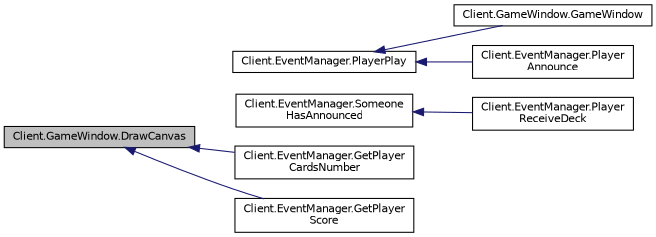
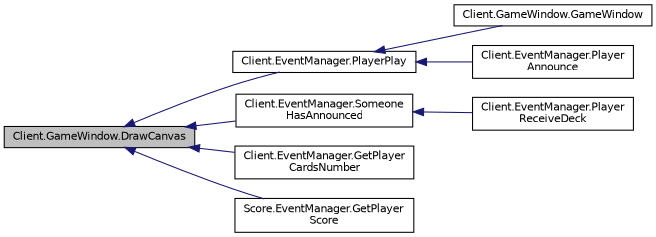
edge "Client.EventManager.PlayerPlay" -> "Client.GameWindow.DrawCanvas": added
edge "Client.EventManager.Someone HasAnnounced" -> "Client.GameWindow.DrawCanvas": added
node "Client.EventManager.GetPlayer Score": label "Client.EventManager.GetPlayer Score" -> "Score.EventManager.GetPlayer Score"
